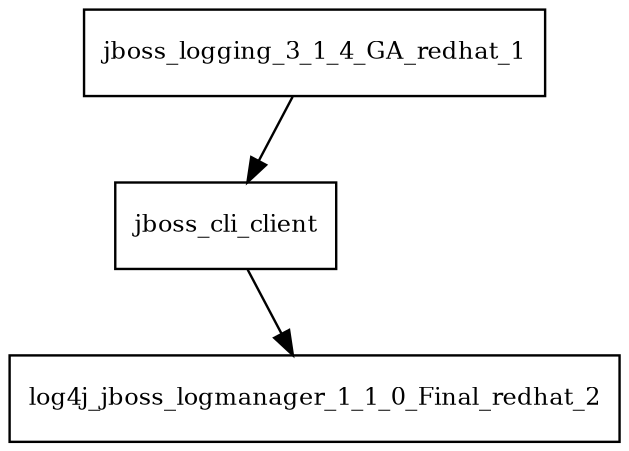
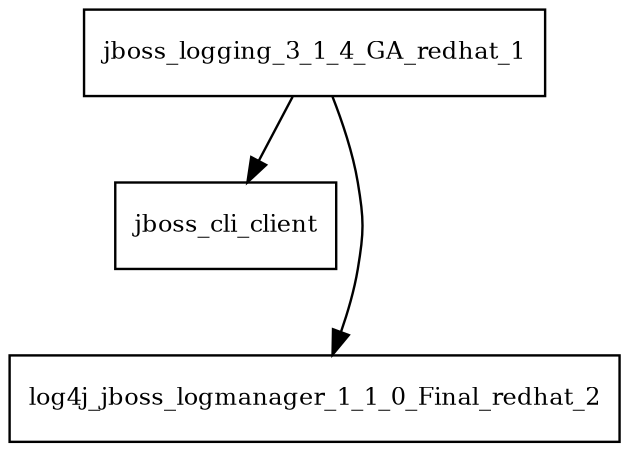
edge "jboss_cli_client" -> "log4j_jboss_logmanager_1_1_0_Final_redhat_2": now "jboss_logging_3_1_4_GA_redhat_1" -> "log4j_jboss_logmanager_1_1_0_Final_redhat_2"
